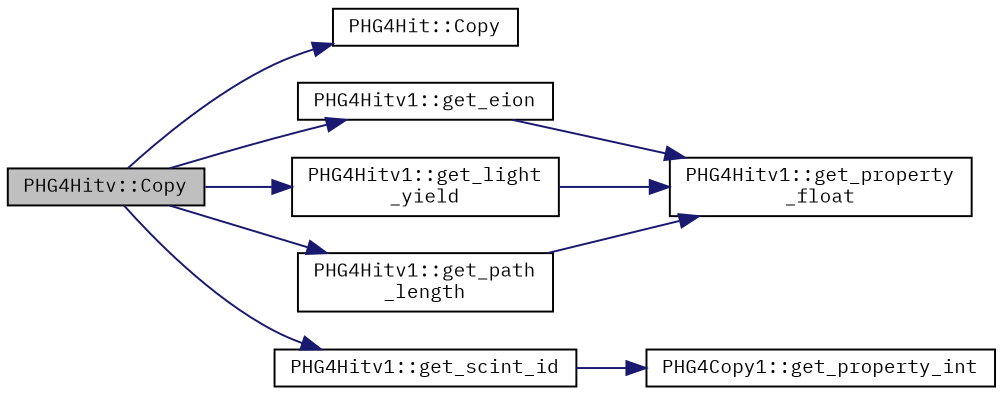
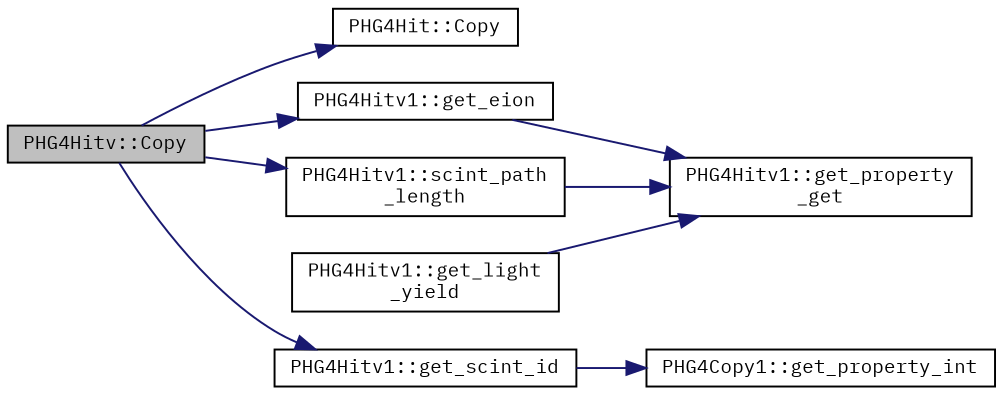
edge "PHG4Hitv::Copy" -> "PHG4Hitv1::get_light _yield": removed
node "PHG4Hitv1::get_property _float": label "PHG4Hitv1::get_property _float" -> "PHG4Hitv1::get_property _get"
node "PHG4Hitv1::get_path _length": label "PHG4Hitv1::get_path _length" -> "PHG4Hitv1::scint_path _length"
